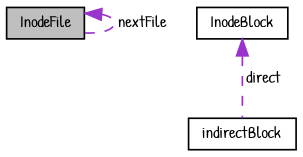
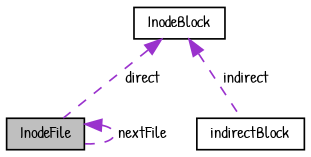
edge "indirectBlock" -> "InodeBlock": label " direct" -> " indirect"
edge "InodeFile" -> "InodeBlock": added, label "direct"
